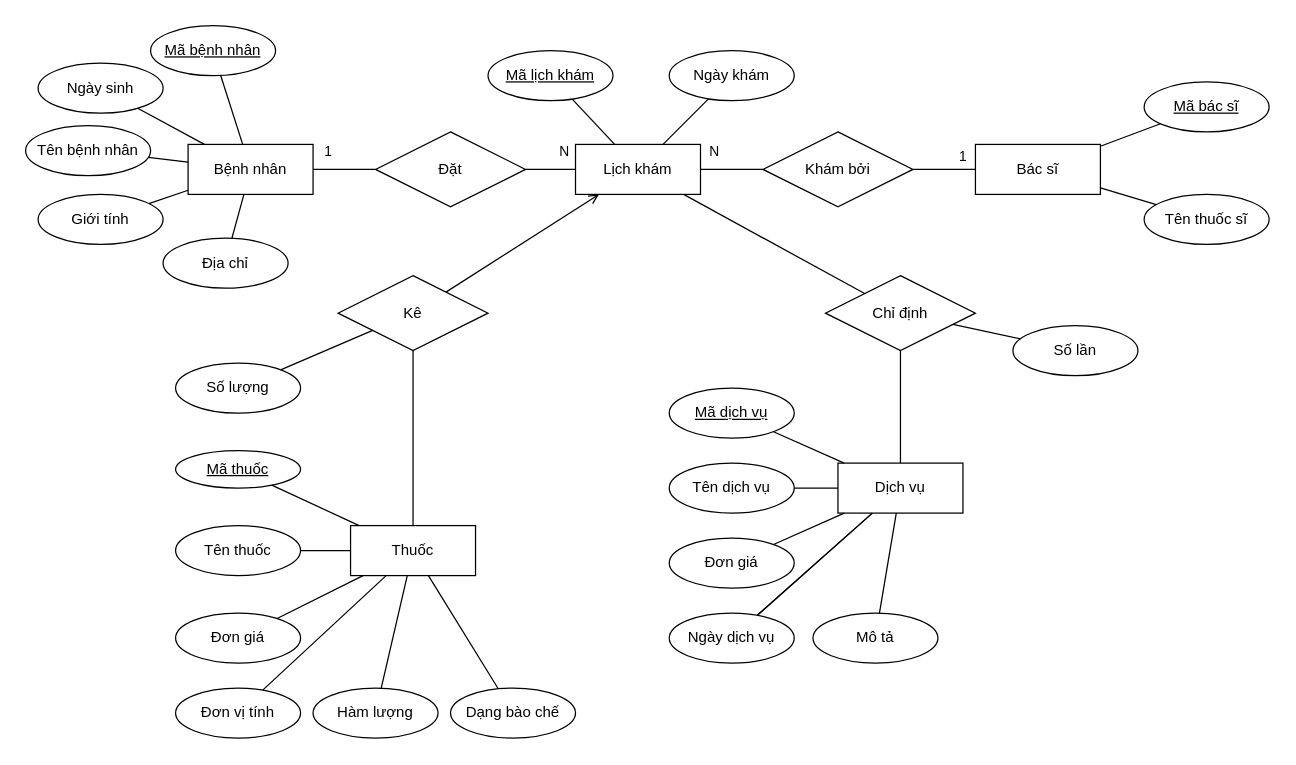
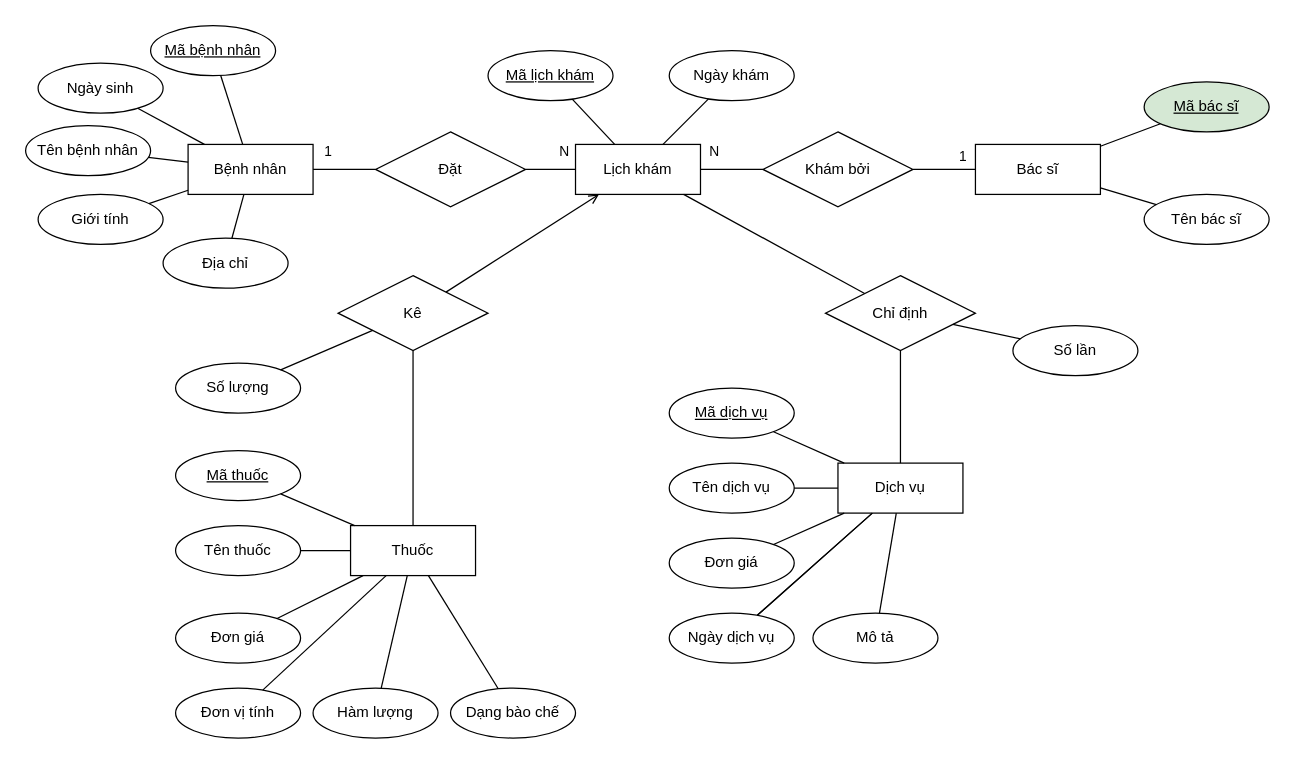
node "Mã bác sĩ": fillcolor #ffffff -> #d5e8d4
node "Tên thuốc sĩ": label "Tên thuốc sĩ" -> "Tên bác sĩ"
node "Mã thuốc": size 125x38 -> 125x50
